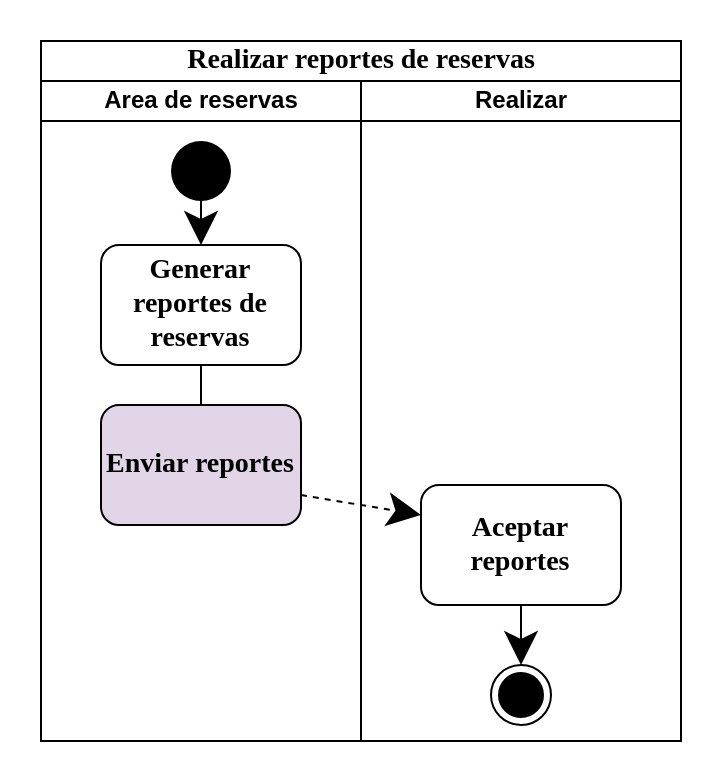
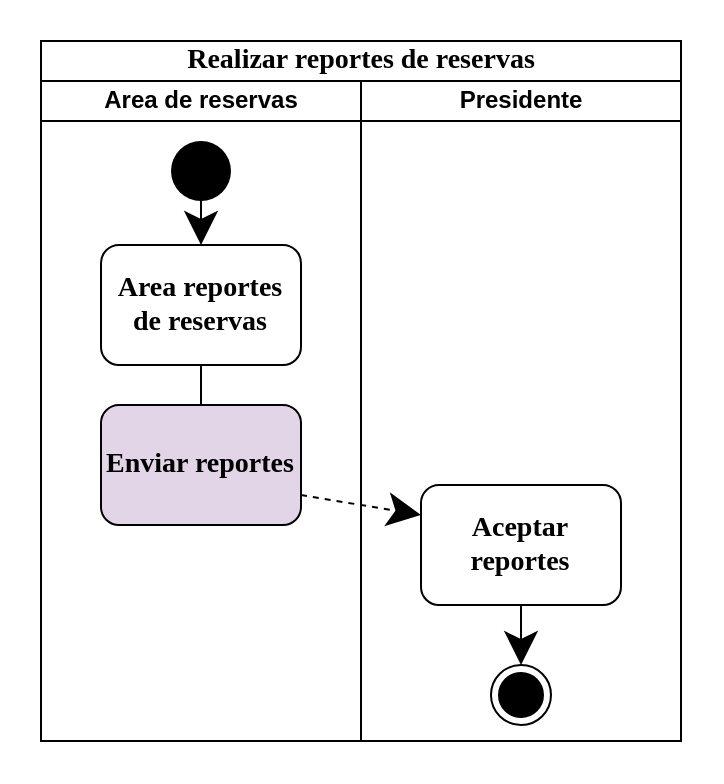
node "Realizar": label "Realizar" -> "Presidente"
node "Generar reportes de reservas": label "Generar reportes de reservas" -> "Area reportes de reservas"
